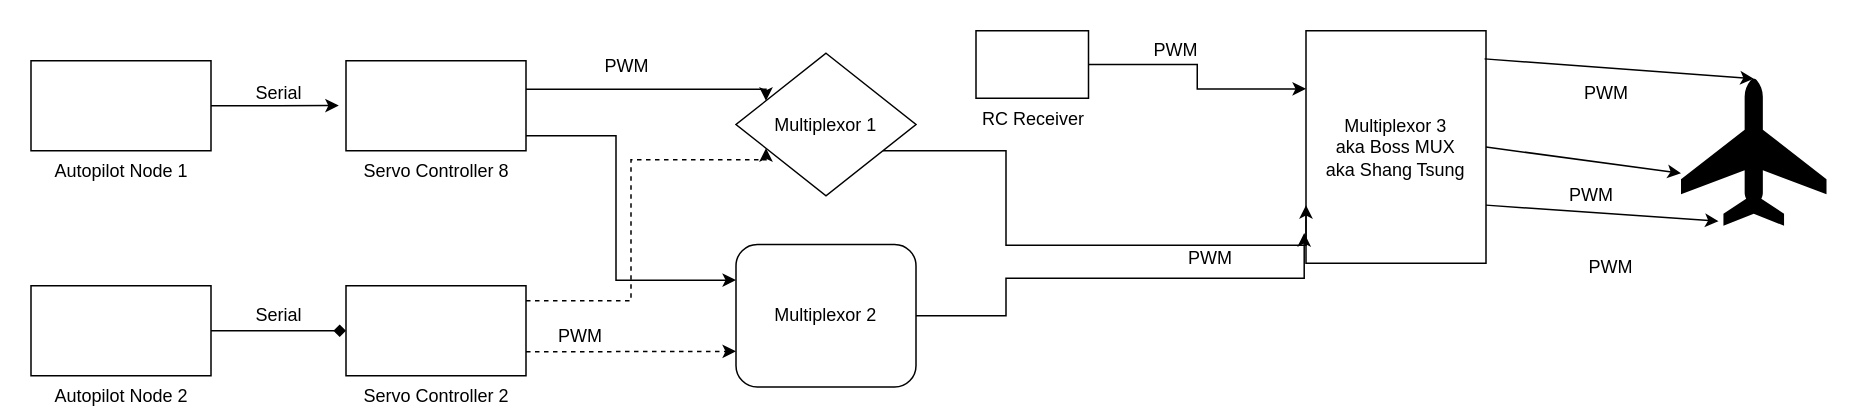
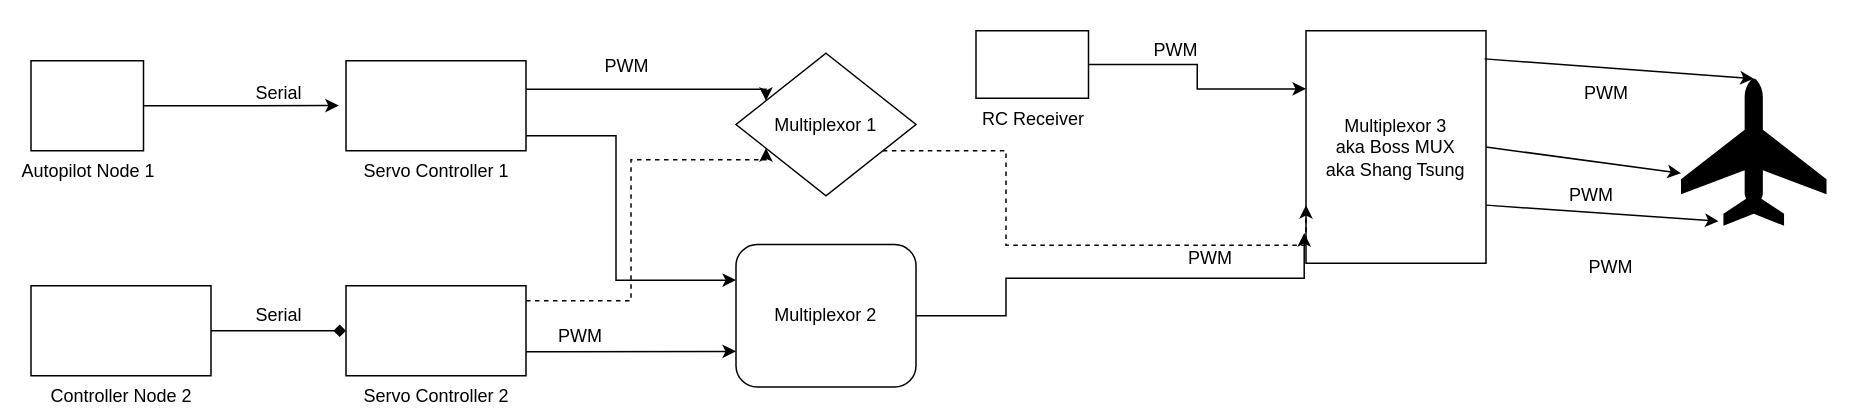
node "Autopilot Node 1": size 180x90 -> 113x90
node "Servo Controller 8": label "Servo Controller 8" -> "Servo Controller 1"
edge "Multiplexor 1" -> "Multiplexor 3 aka Boss MUX aka Shang Tsung": style solid -> dashed
edge "Servo Controller 2" -> "Multiplexor 2": style dashed -> solid
node "Autopilot Node 2": label "Autopilot Node 2" -> "Controller Node 2"
